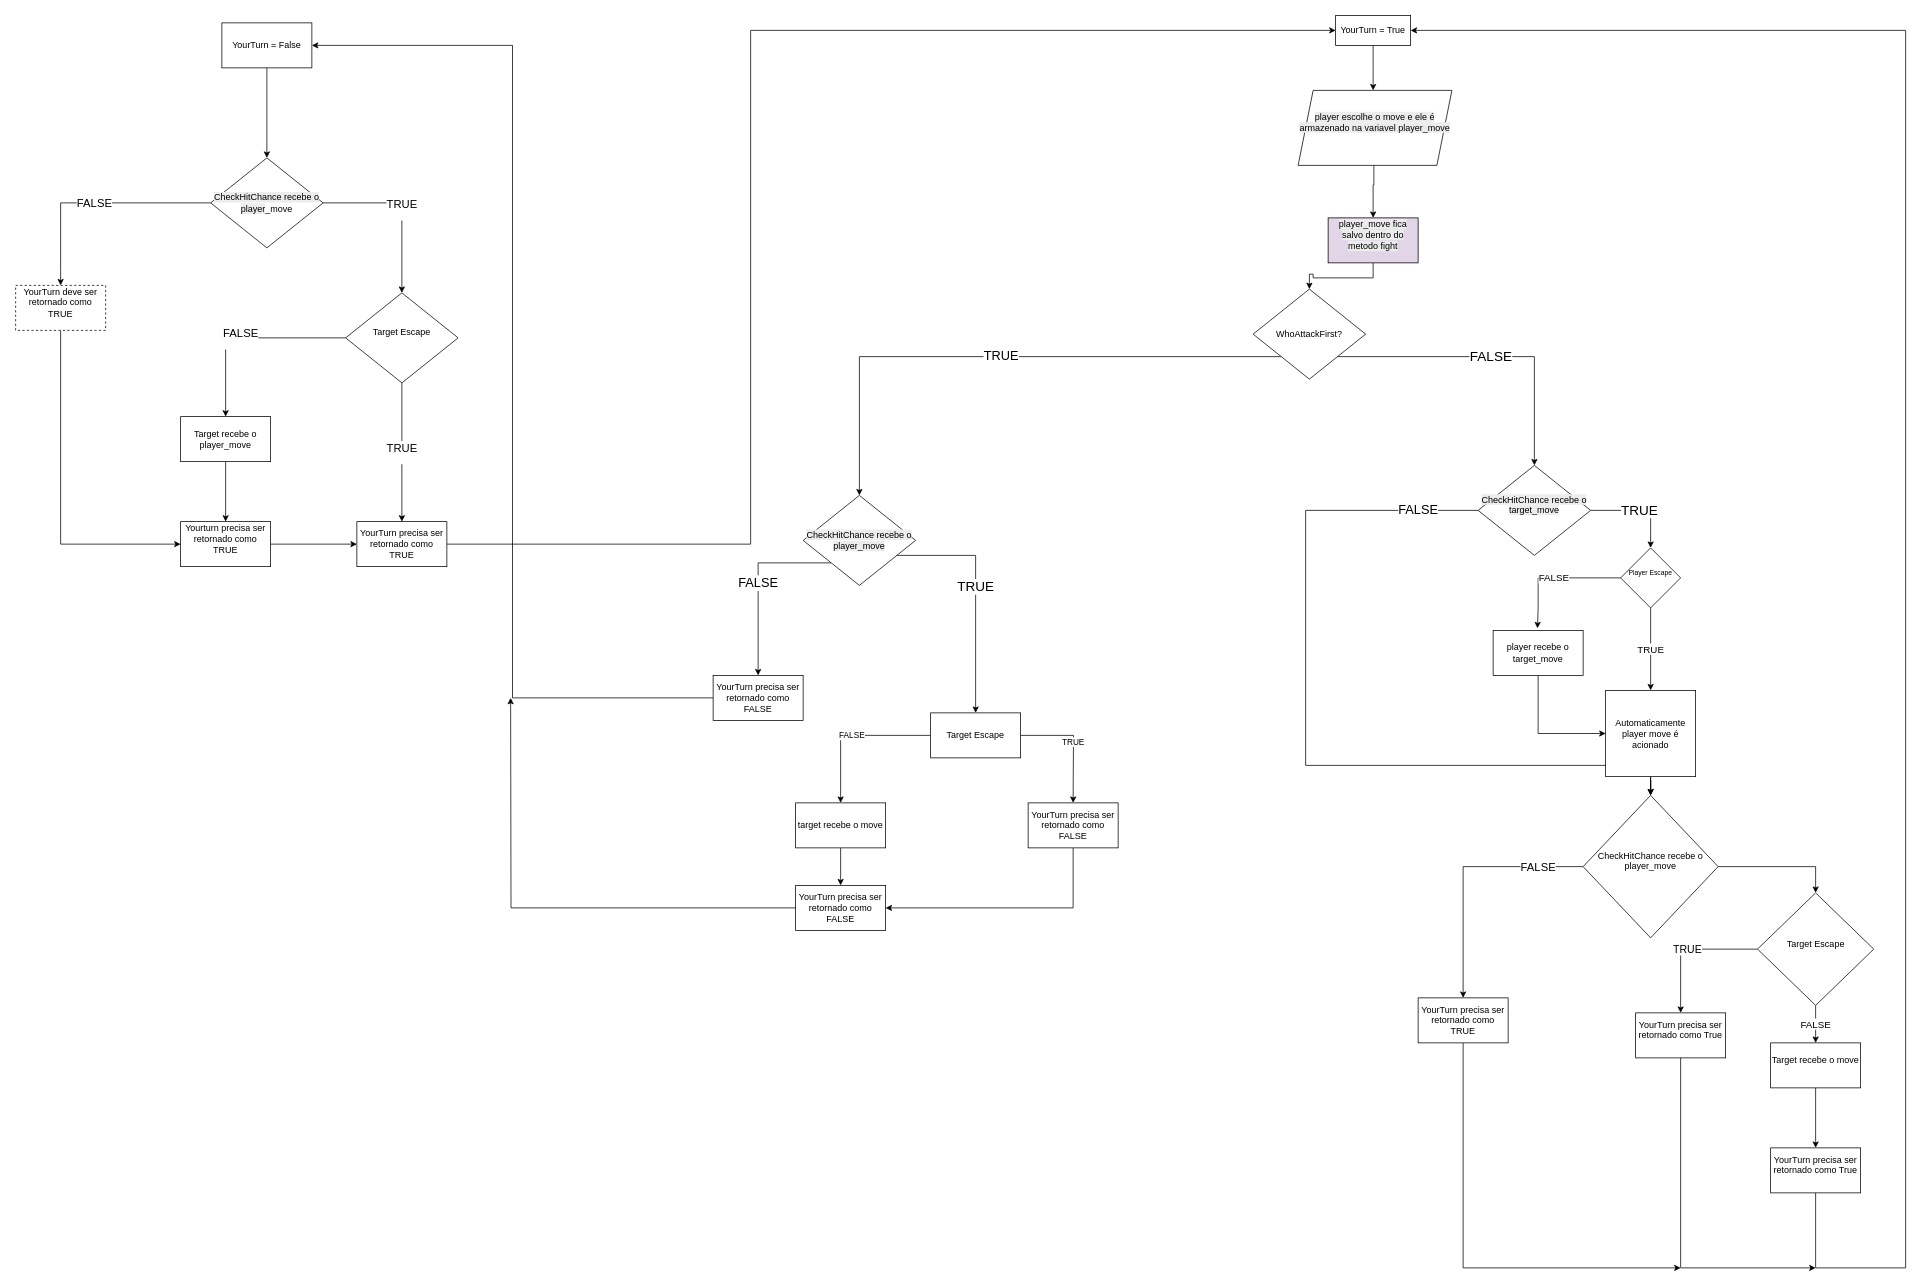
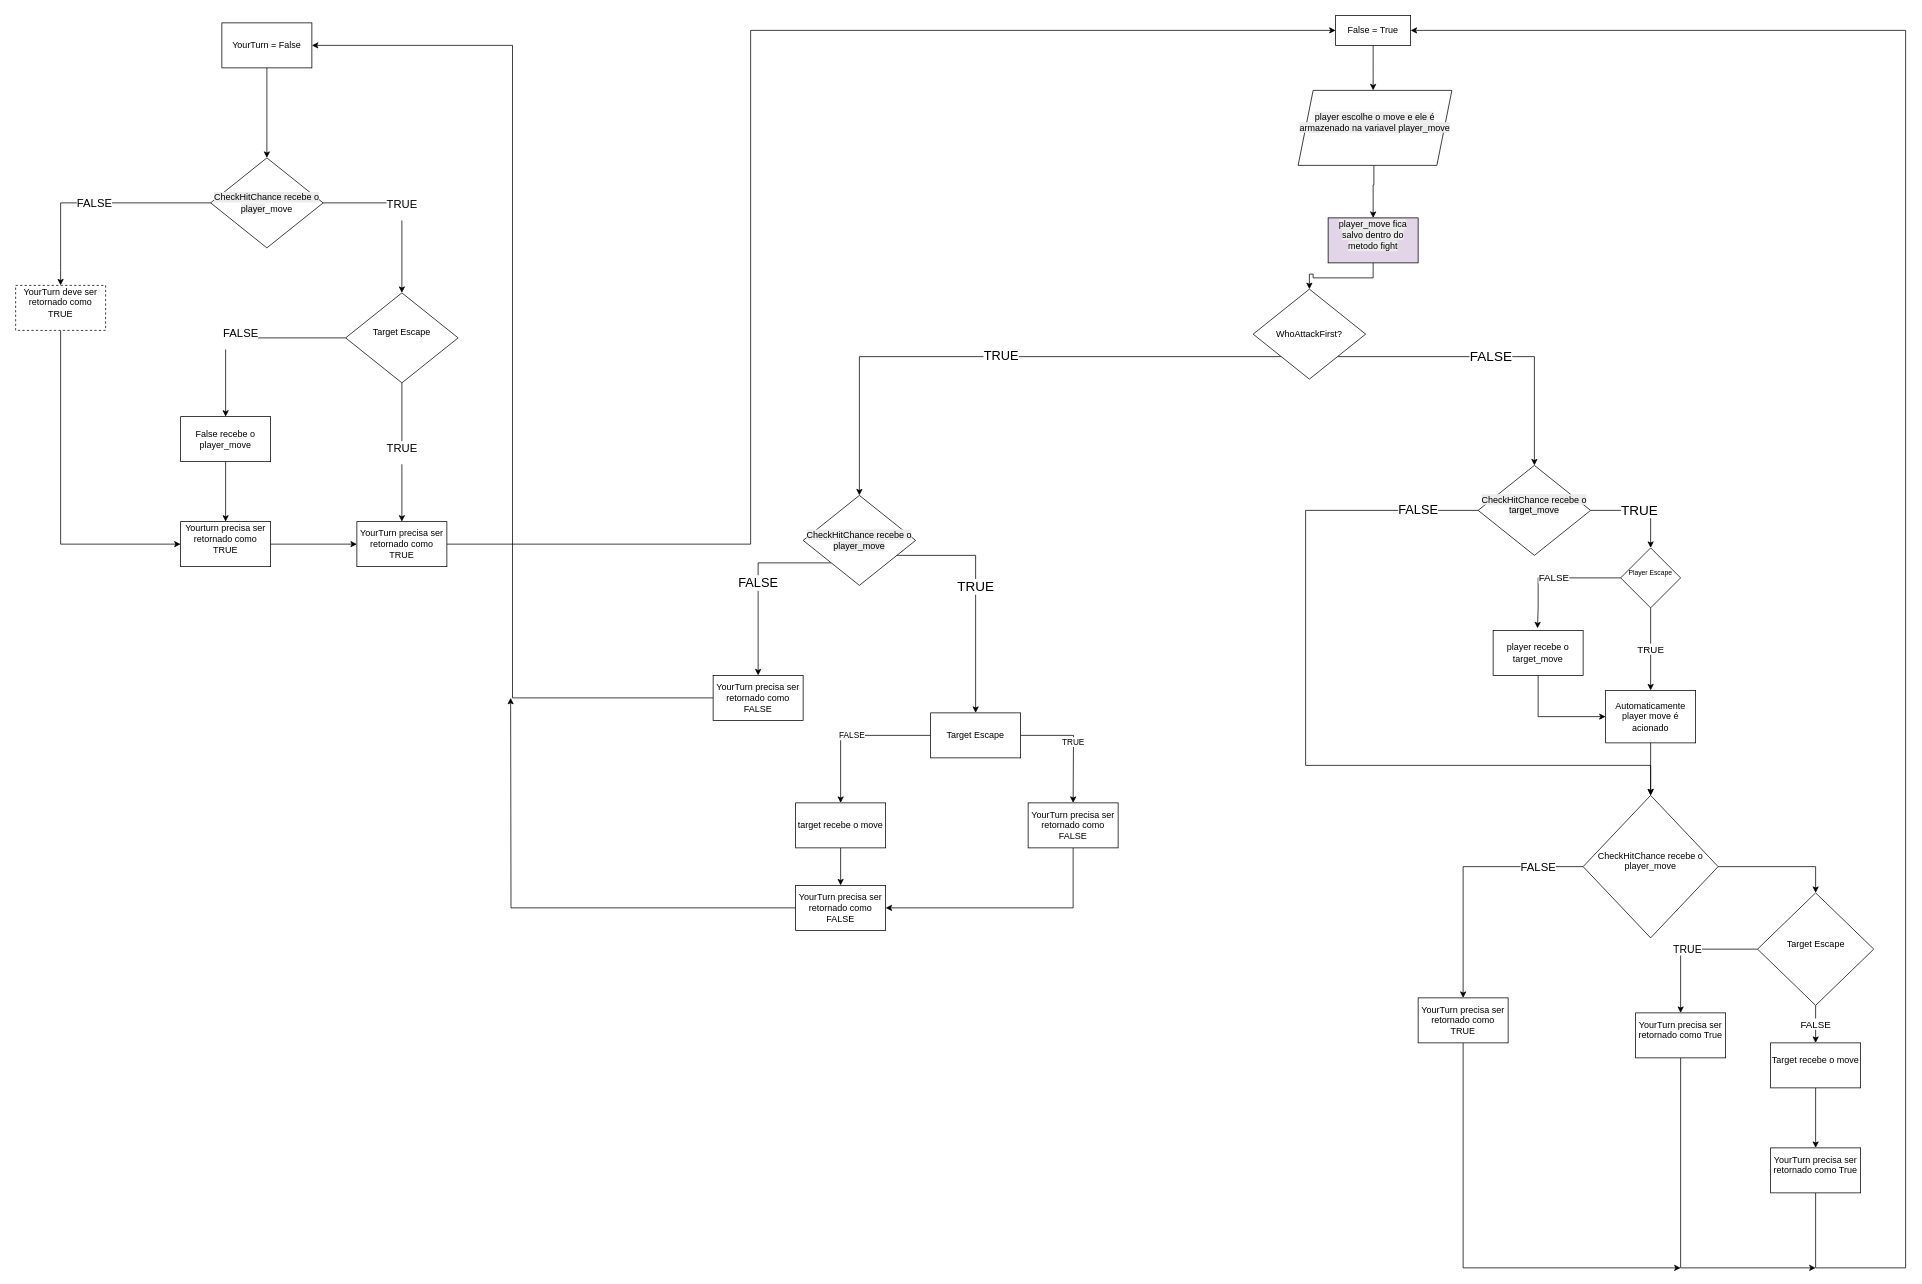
node "YourTurn = True": label "YourTurn = True" -> "False = True"
node "Target recebe o player_move": label "Target recebe o player_move" -> "False recebe o player_move"
node "Automaticamente player move é acionado": size 90x86 -> 90x53
